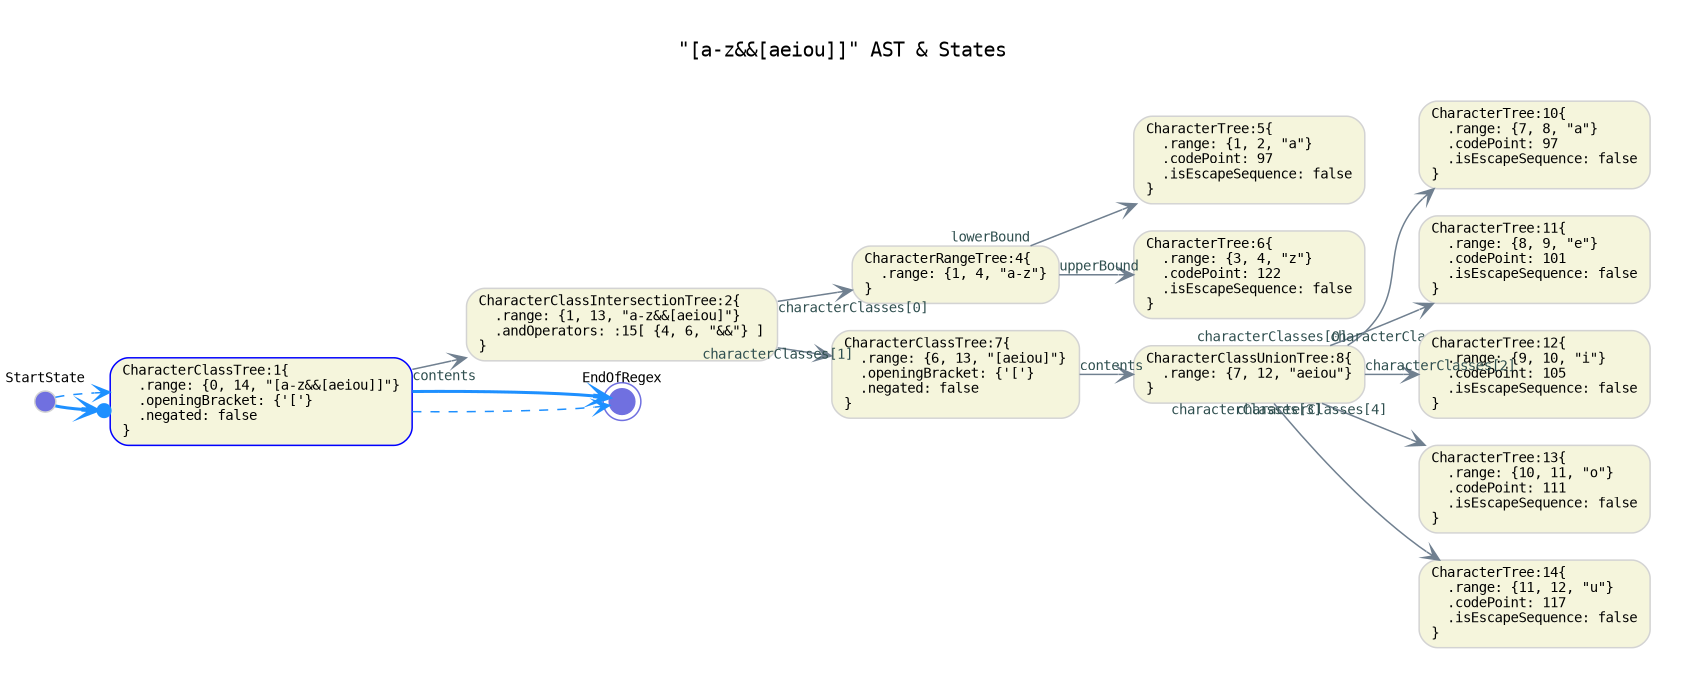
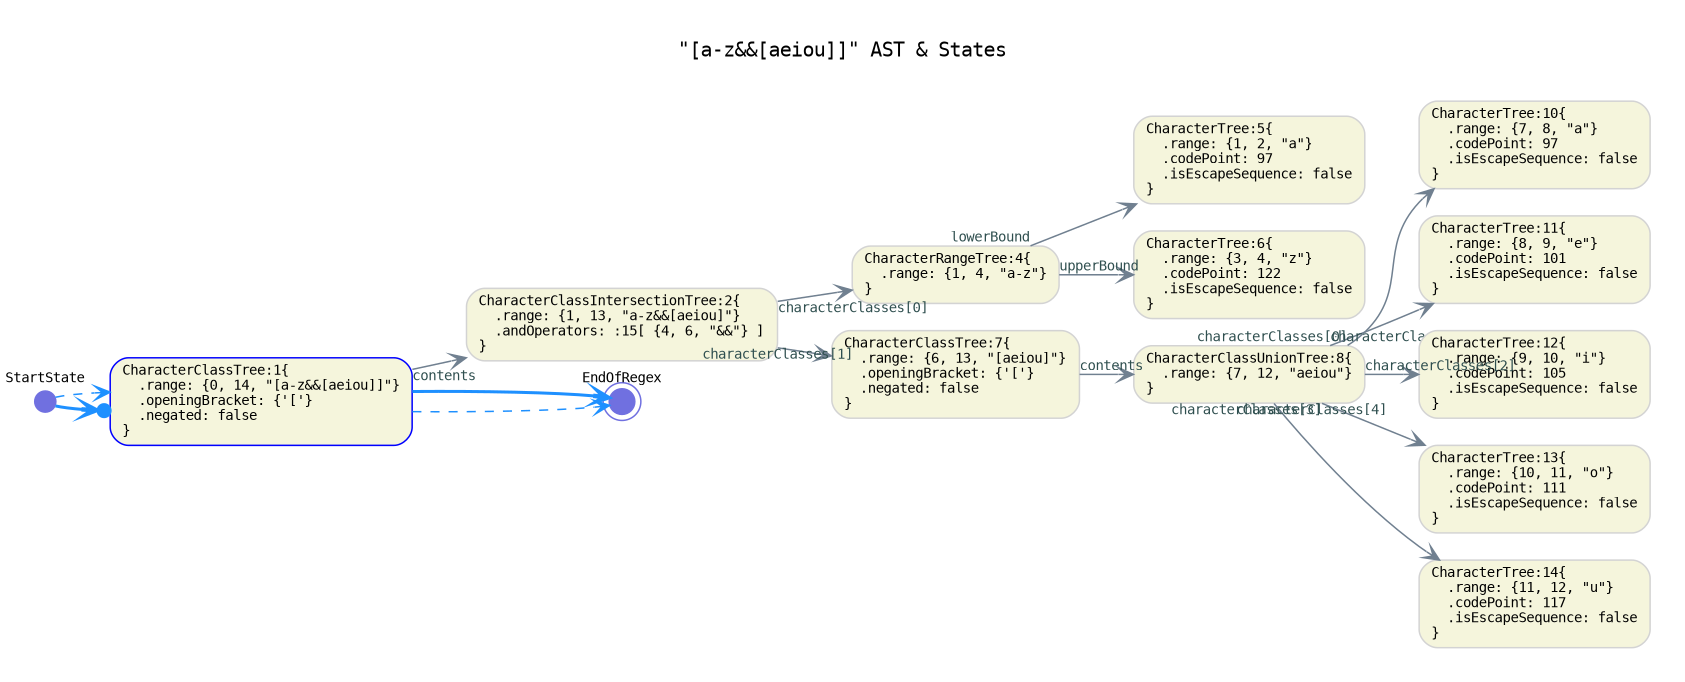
node "StartState": color LightGray -> #7070e0
